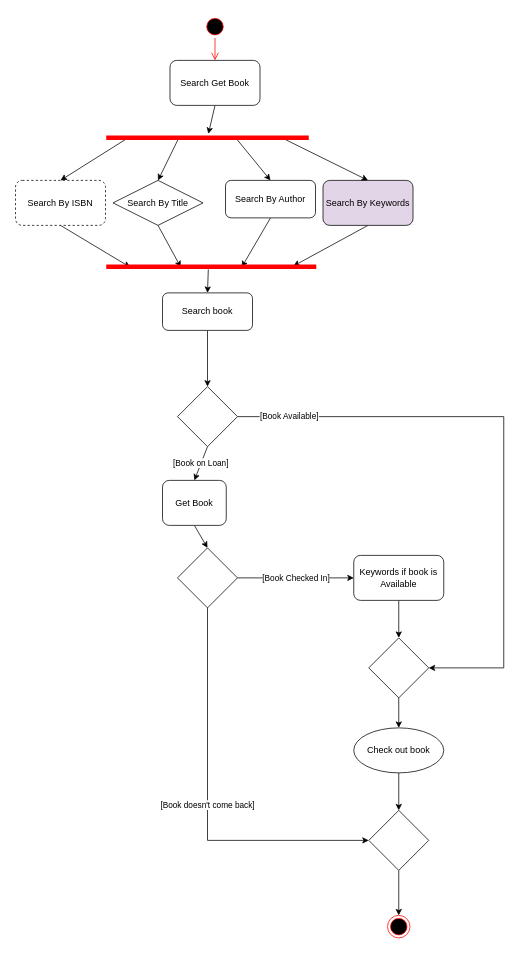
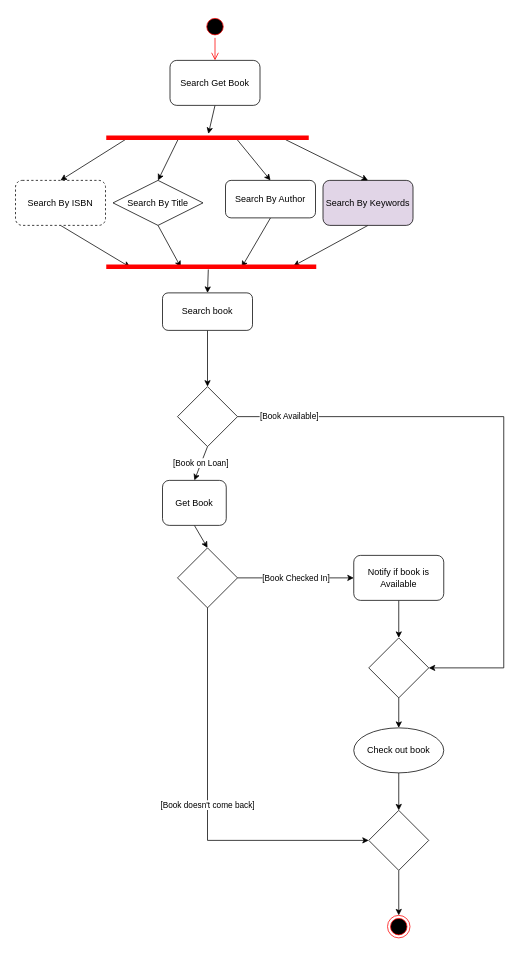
node "Keywords if book is Available": label "Keywords if book is Available" -> "Notify if book is Available"
